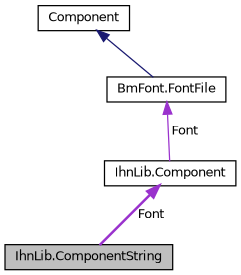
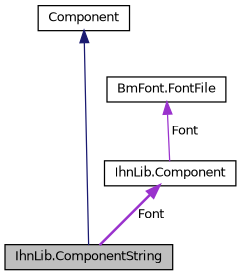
edge "BmFont.FontFile" -> "Component": now "IhnLib.ComponentString" -> "Component"
